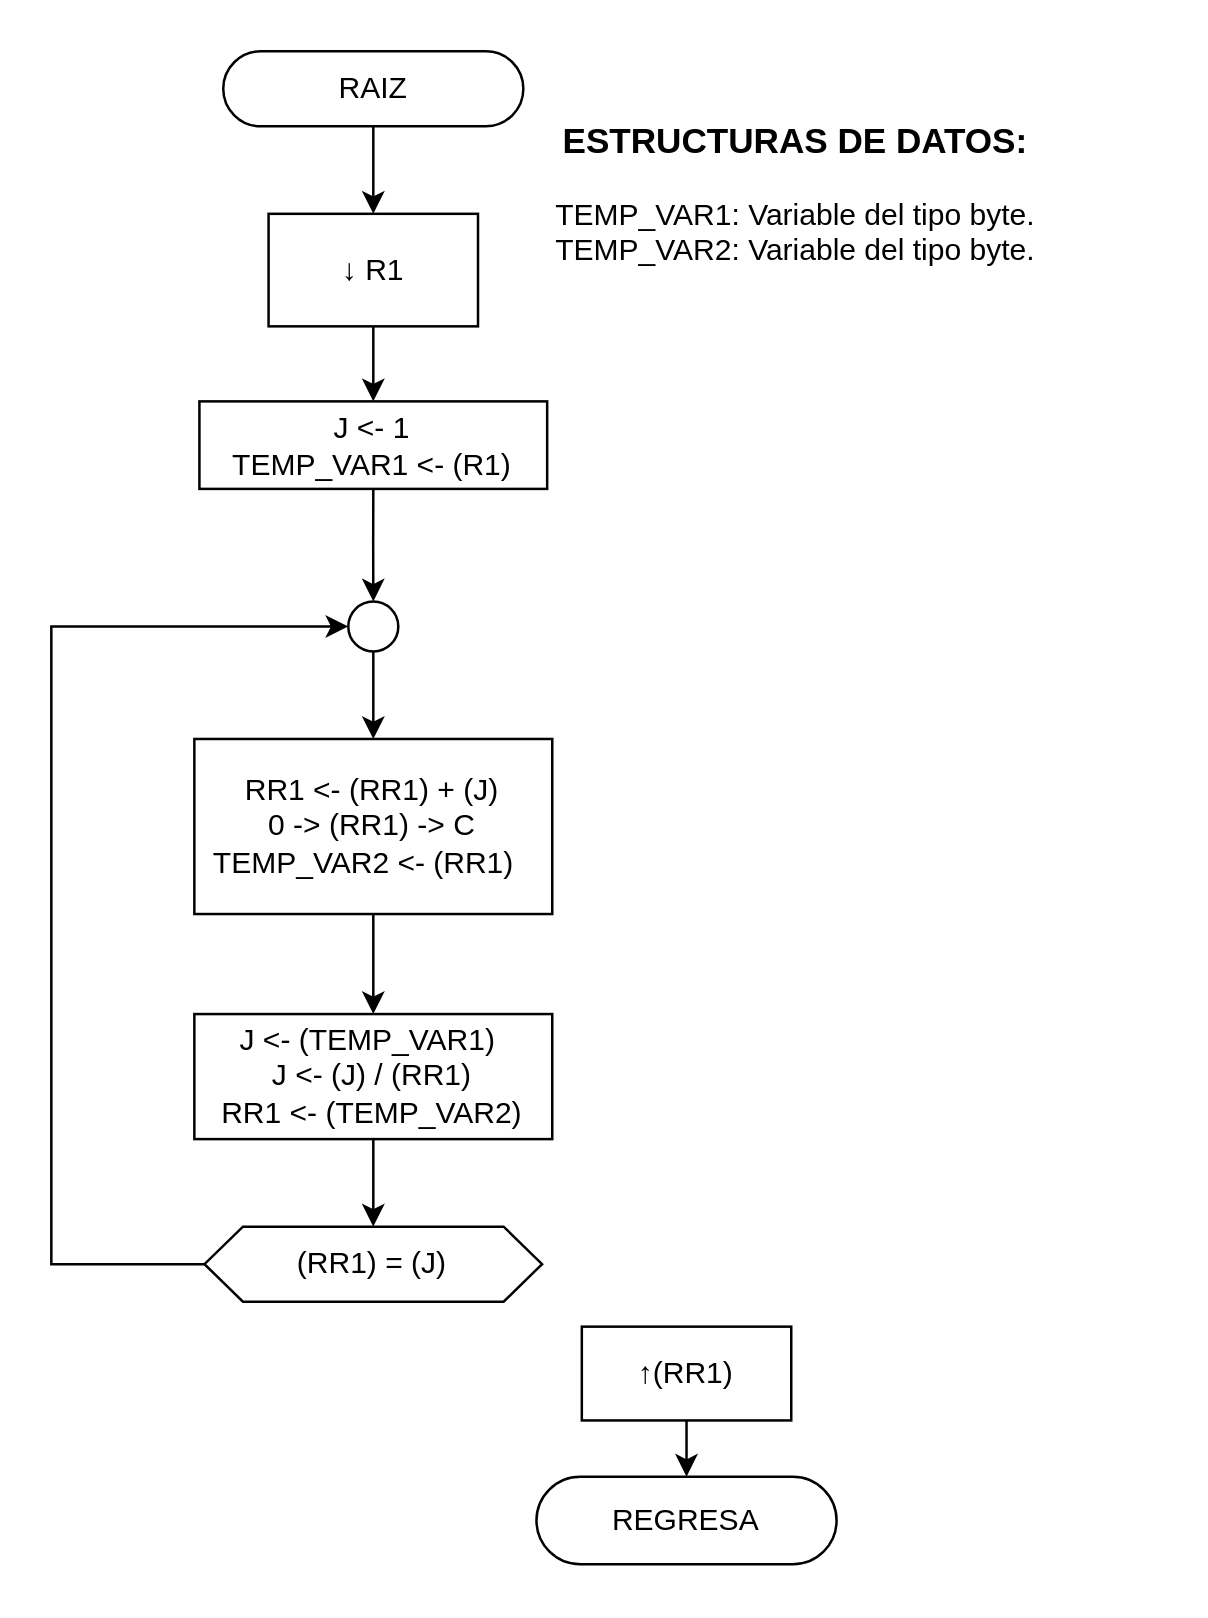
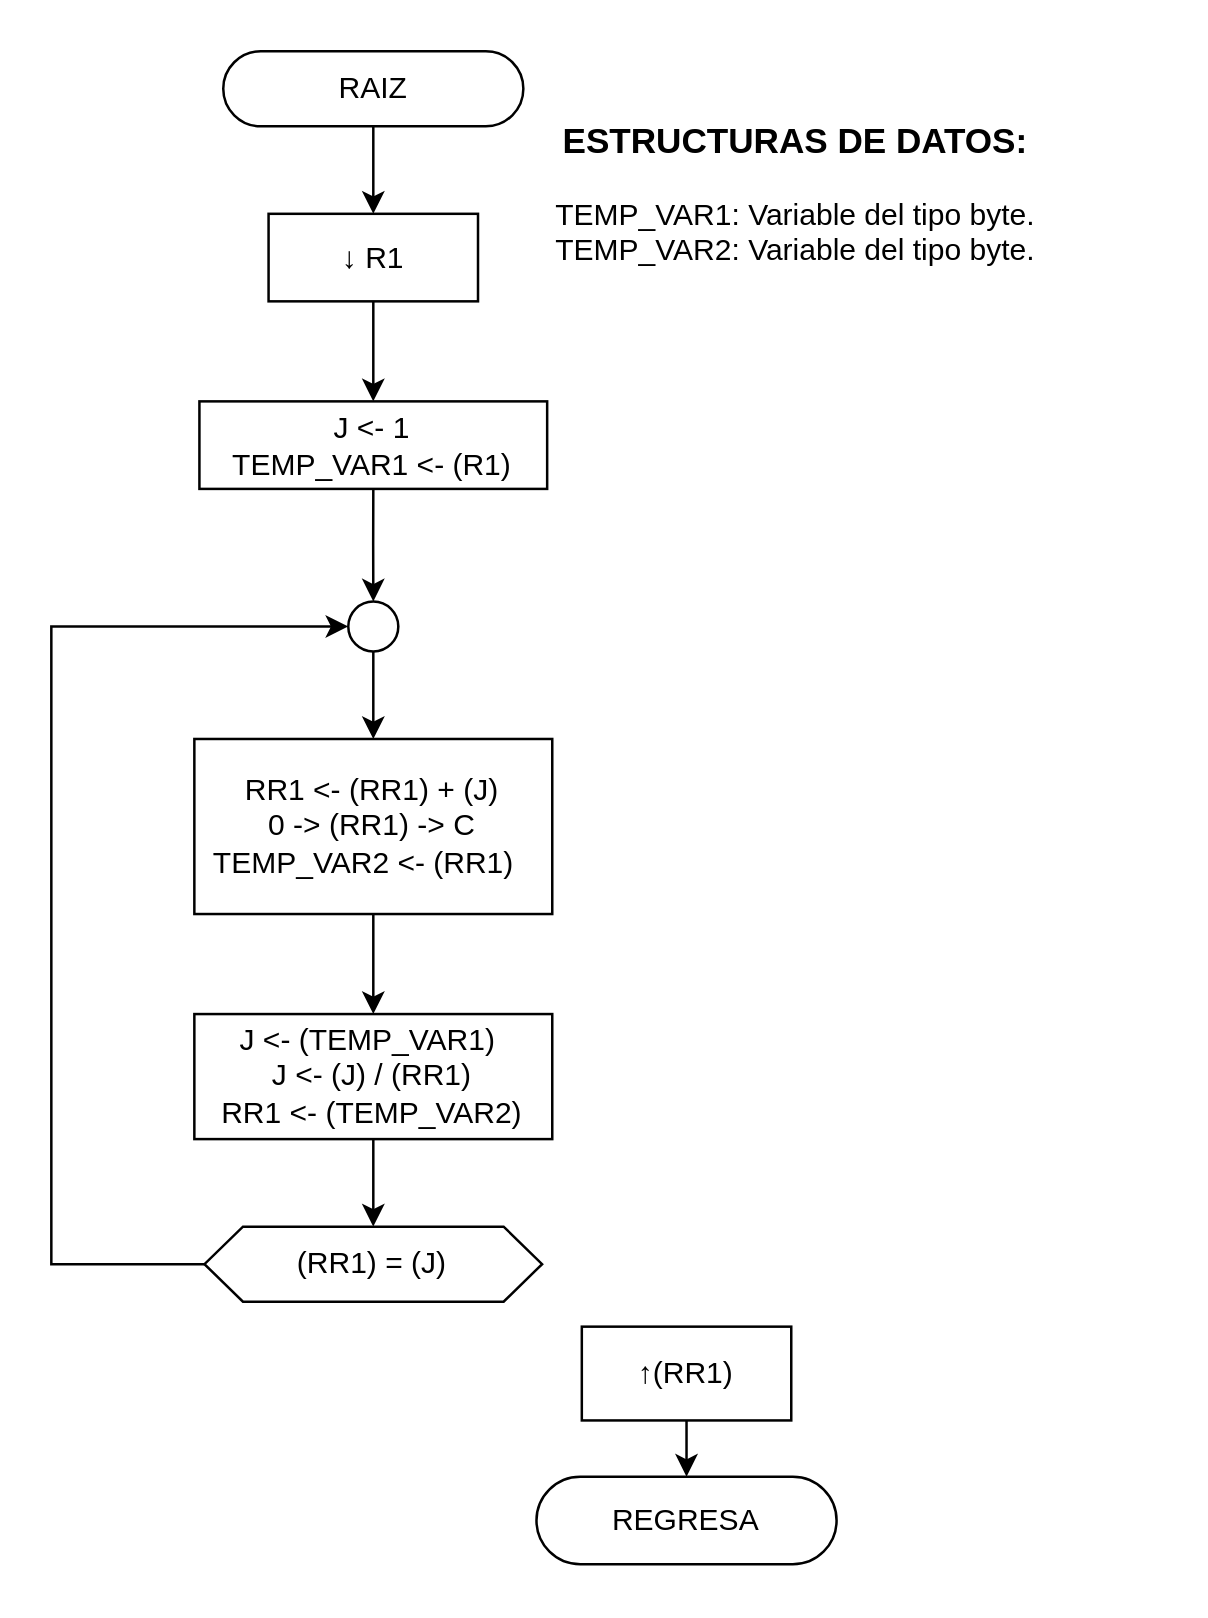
node "↓ R1": size 209x113 -> 209x88
